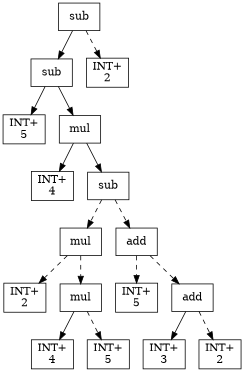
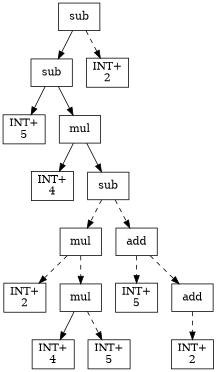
node "INT+ 3": removed
